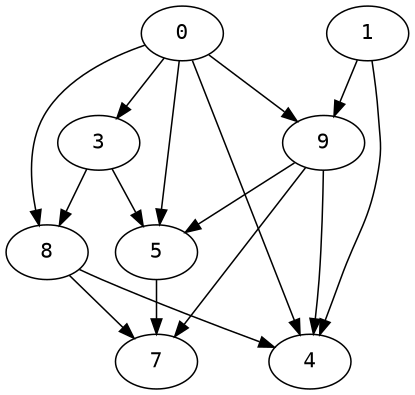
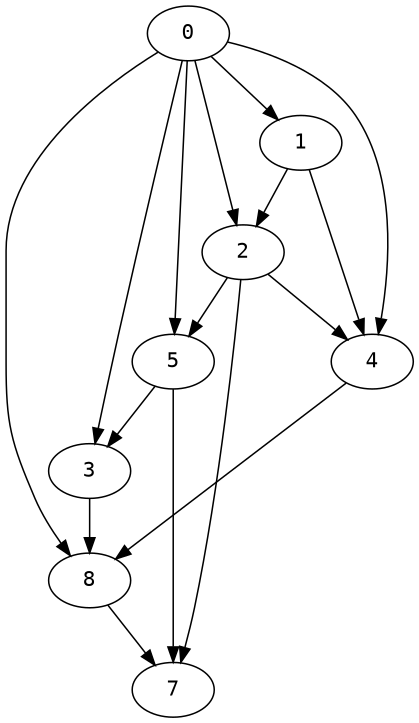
edge "0" -> "1": added
node "9": label "9" -> "2"
edge "3" -> "5": reversed
edge "8" -> "4": reversed
